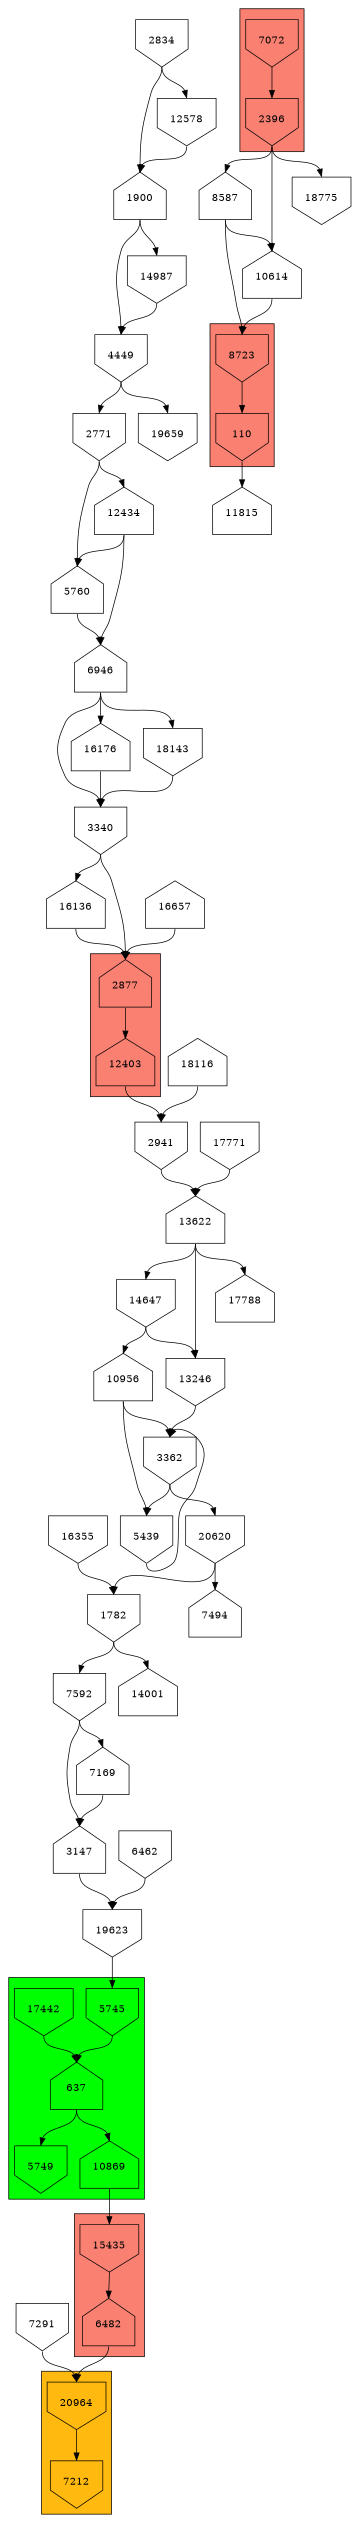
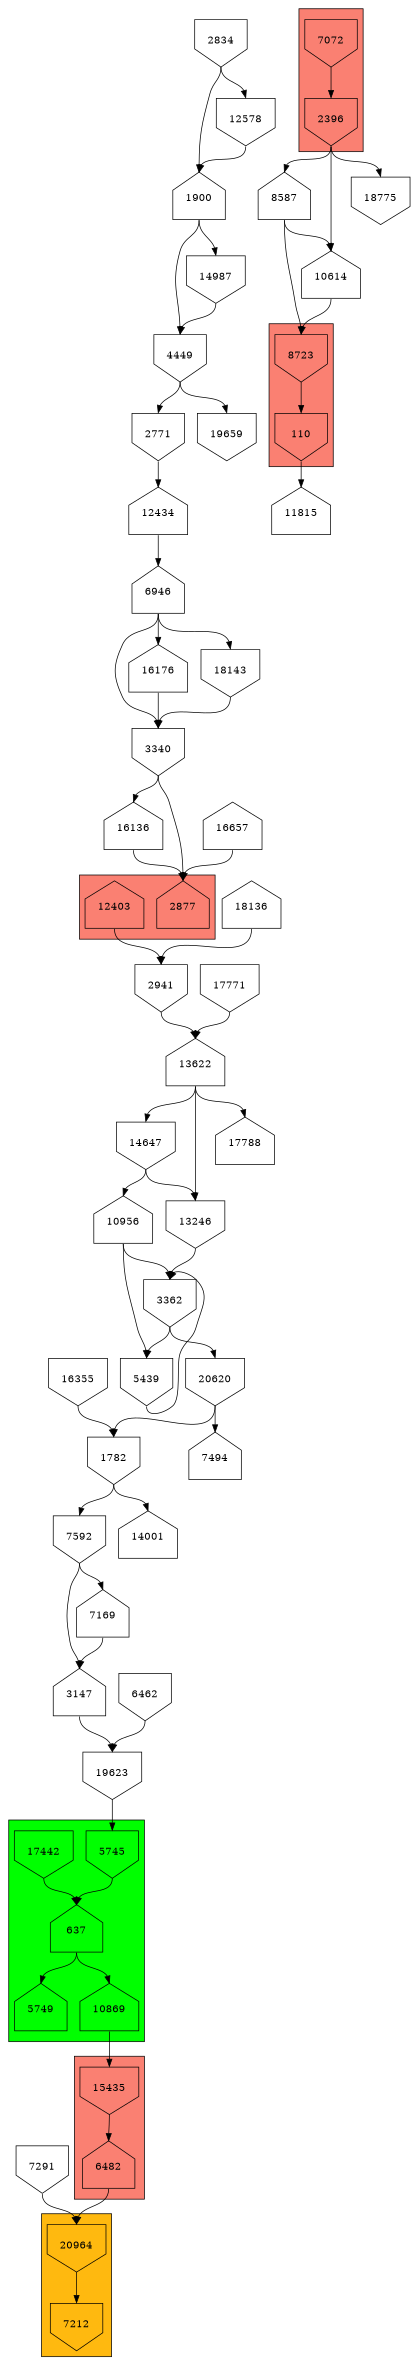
node "5760": removed
edge "2877" -> "12403": removed
node "18116": label "18116" -> "18136"
node "5749": shape invhouse -> house
